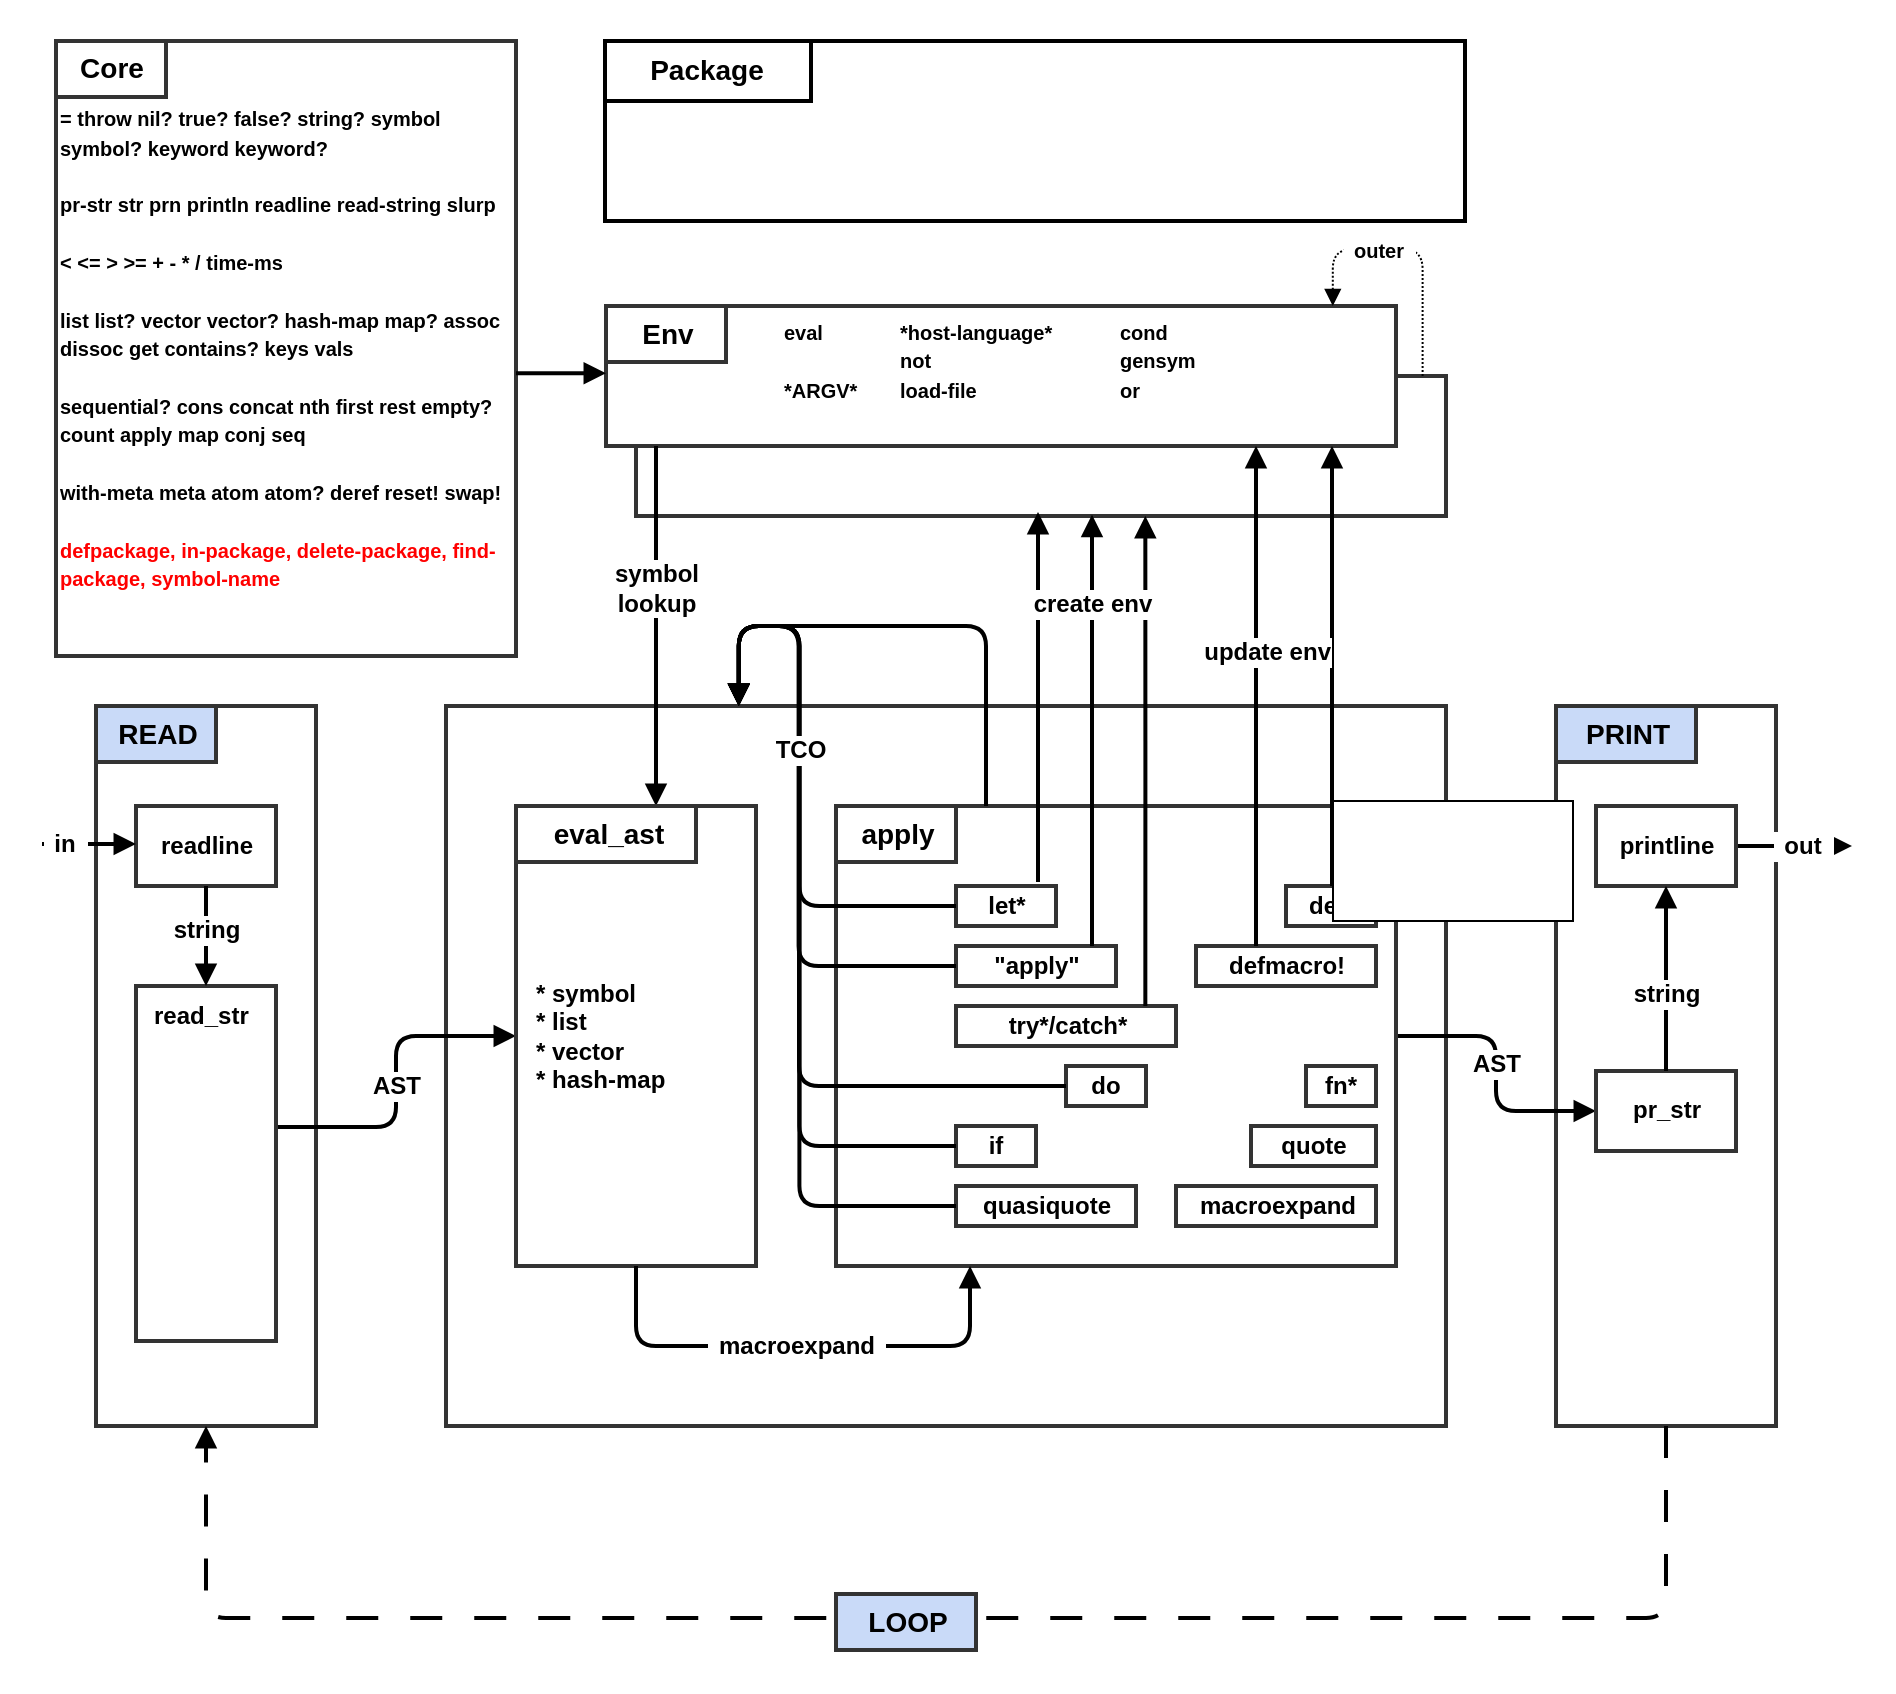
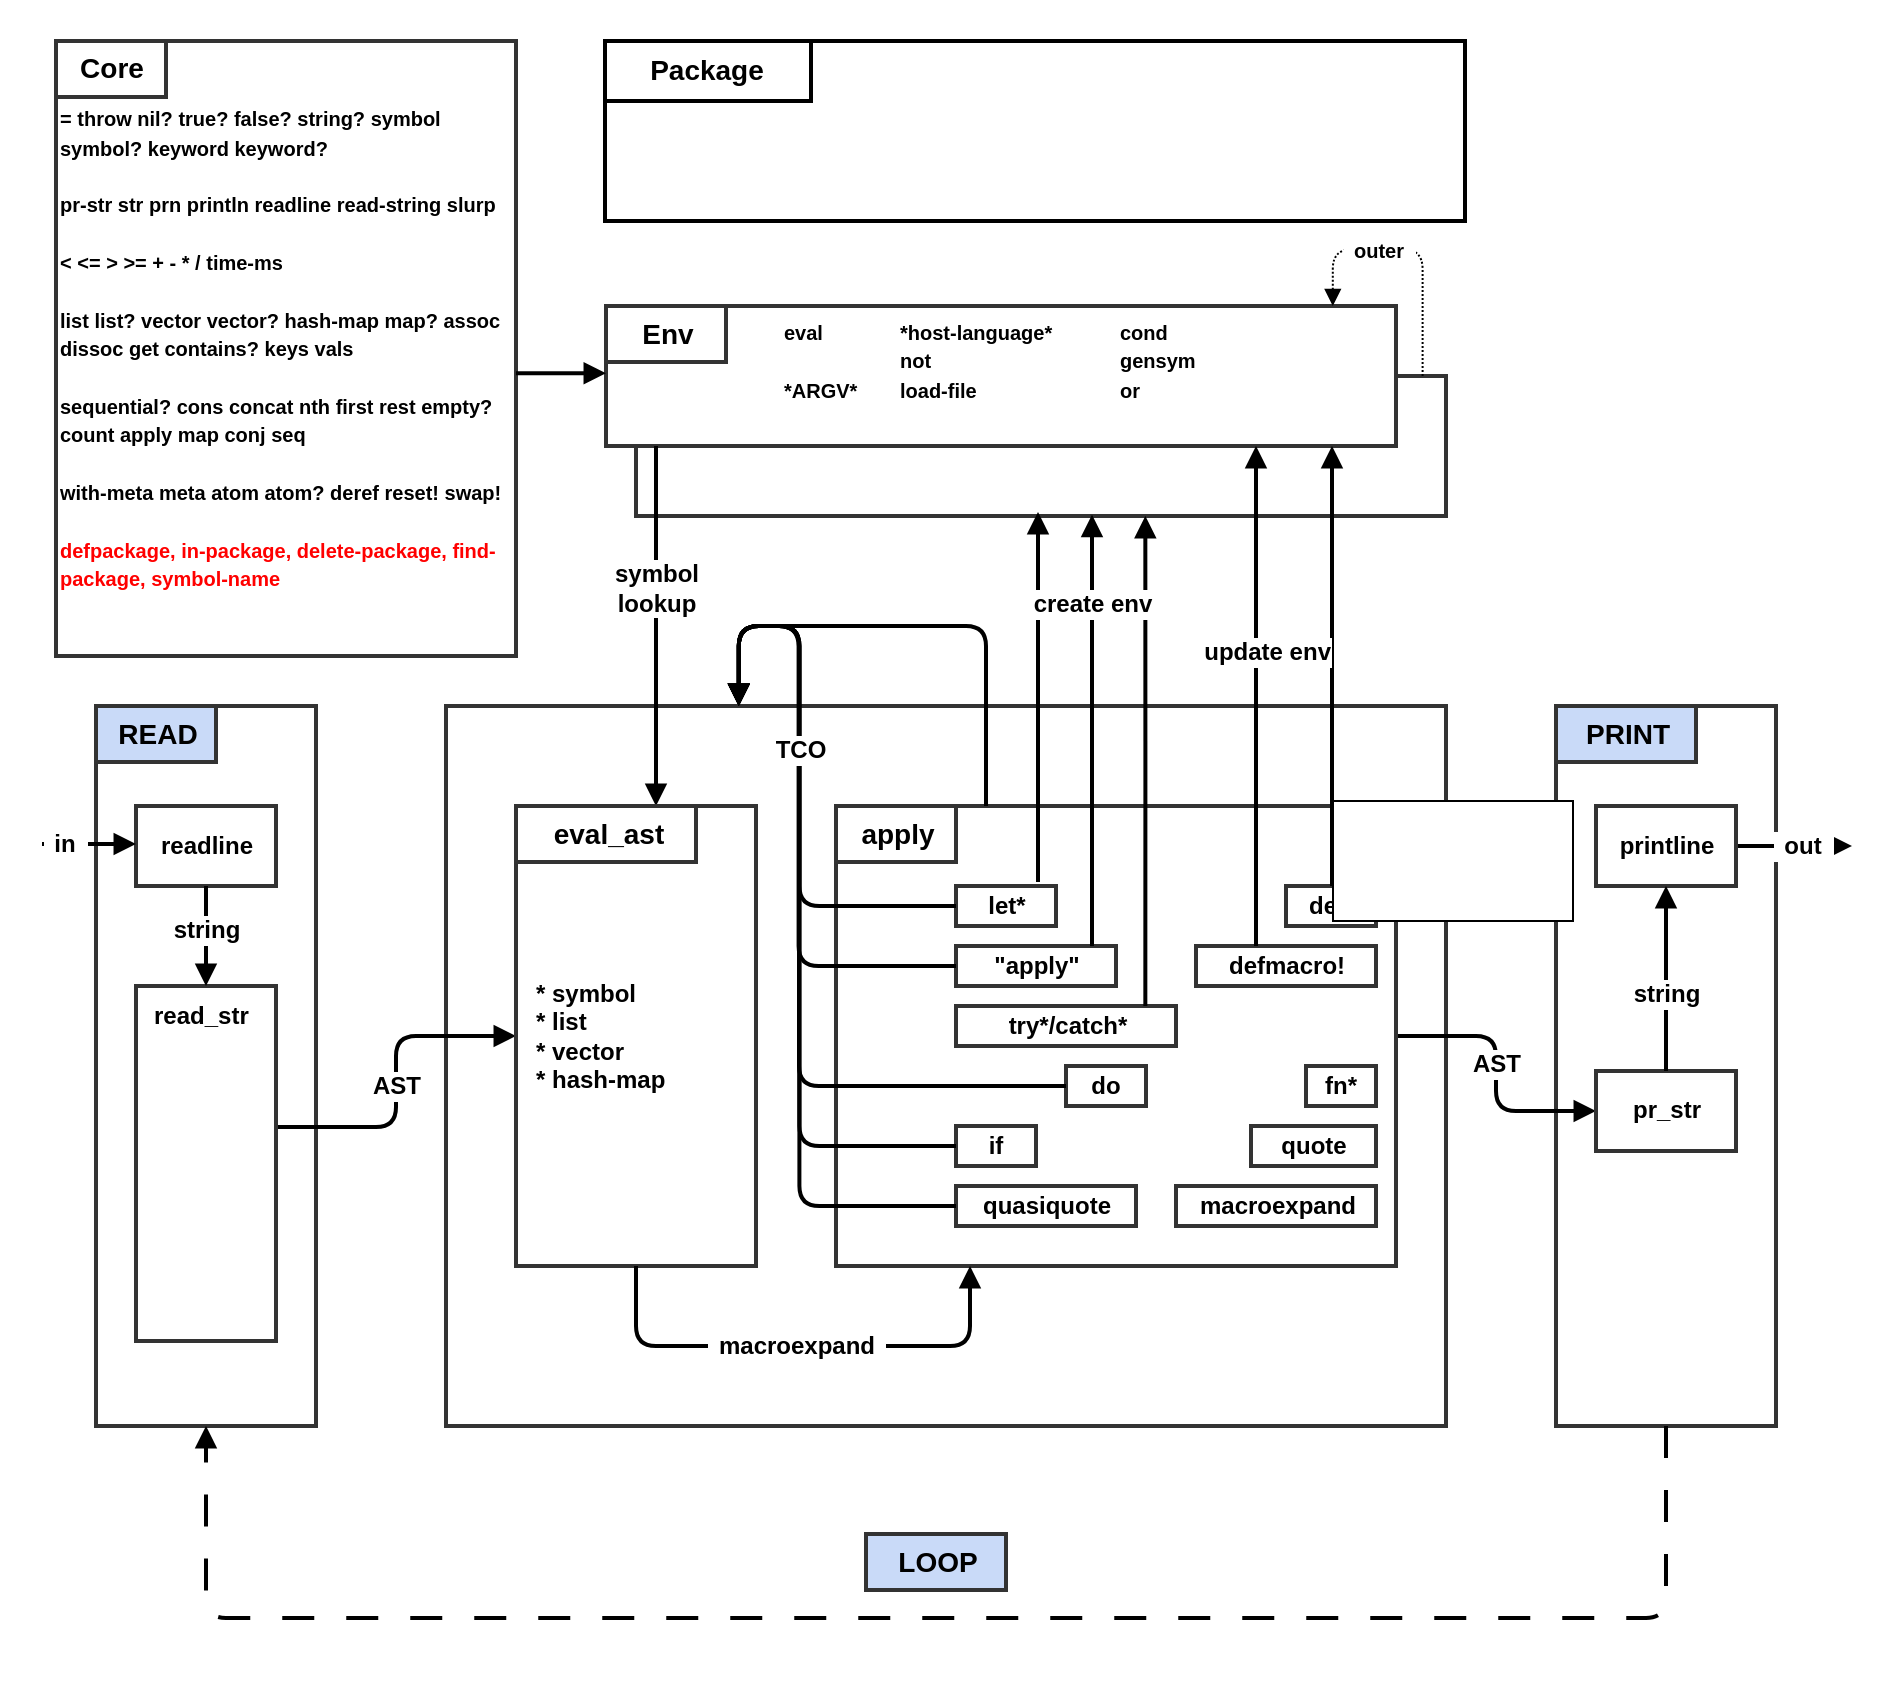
node "LOOP": moved (906, 1622) -> (936, 1562)
